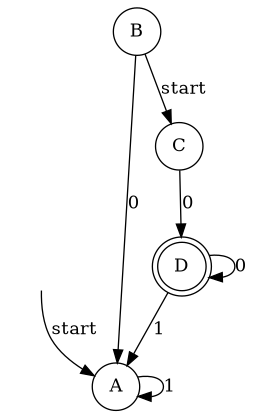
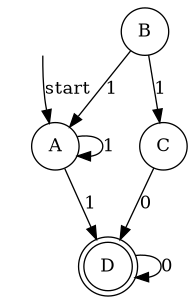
edge "B" -> "C": label "start" -> "1"
edge "B" -> "A": label "0" -> "1"
edge "D" -> "A": reversed
